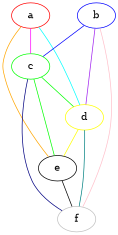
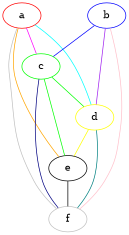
edge "a" -- "f": added
